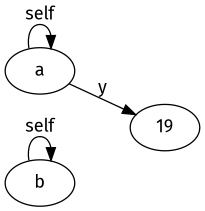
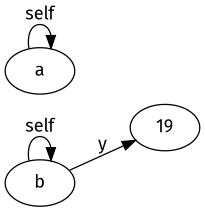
edge "a" -> "19": now "b" -> "19"
